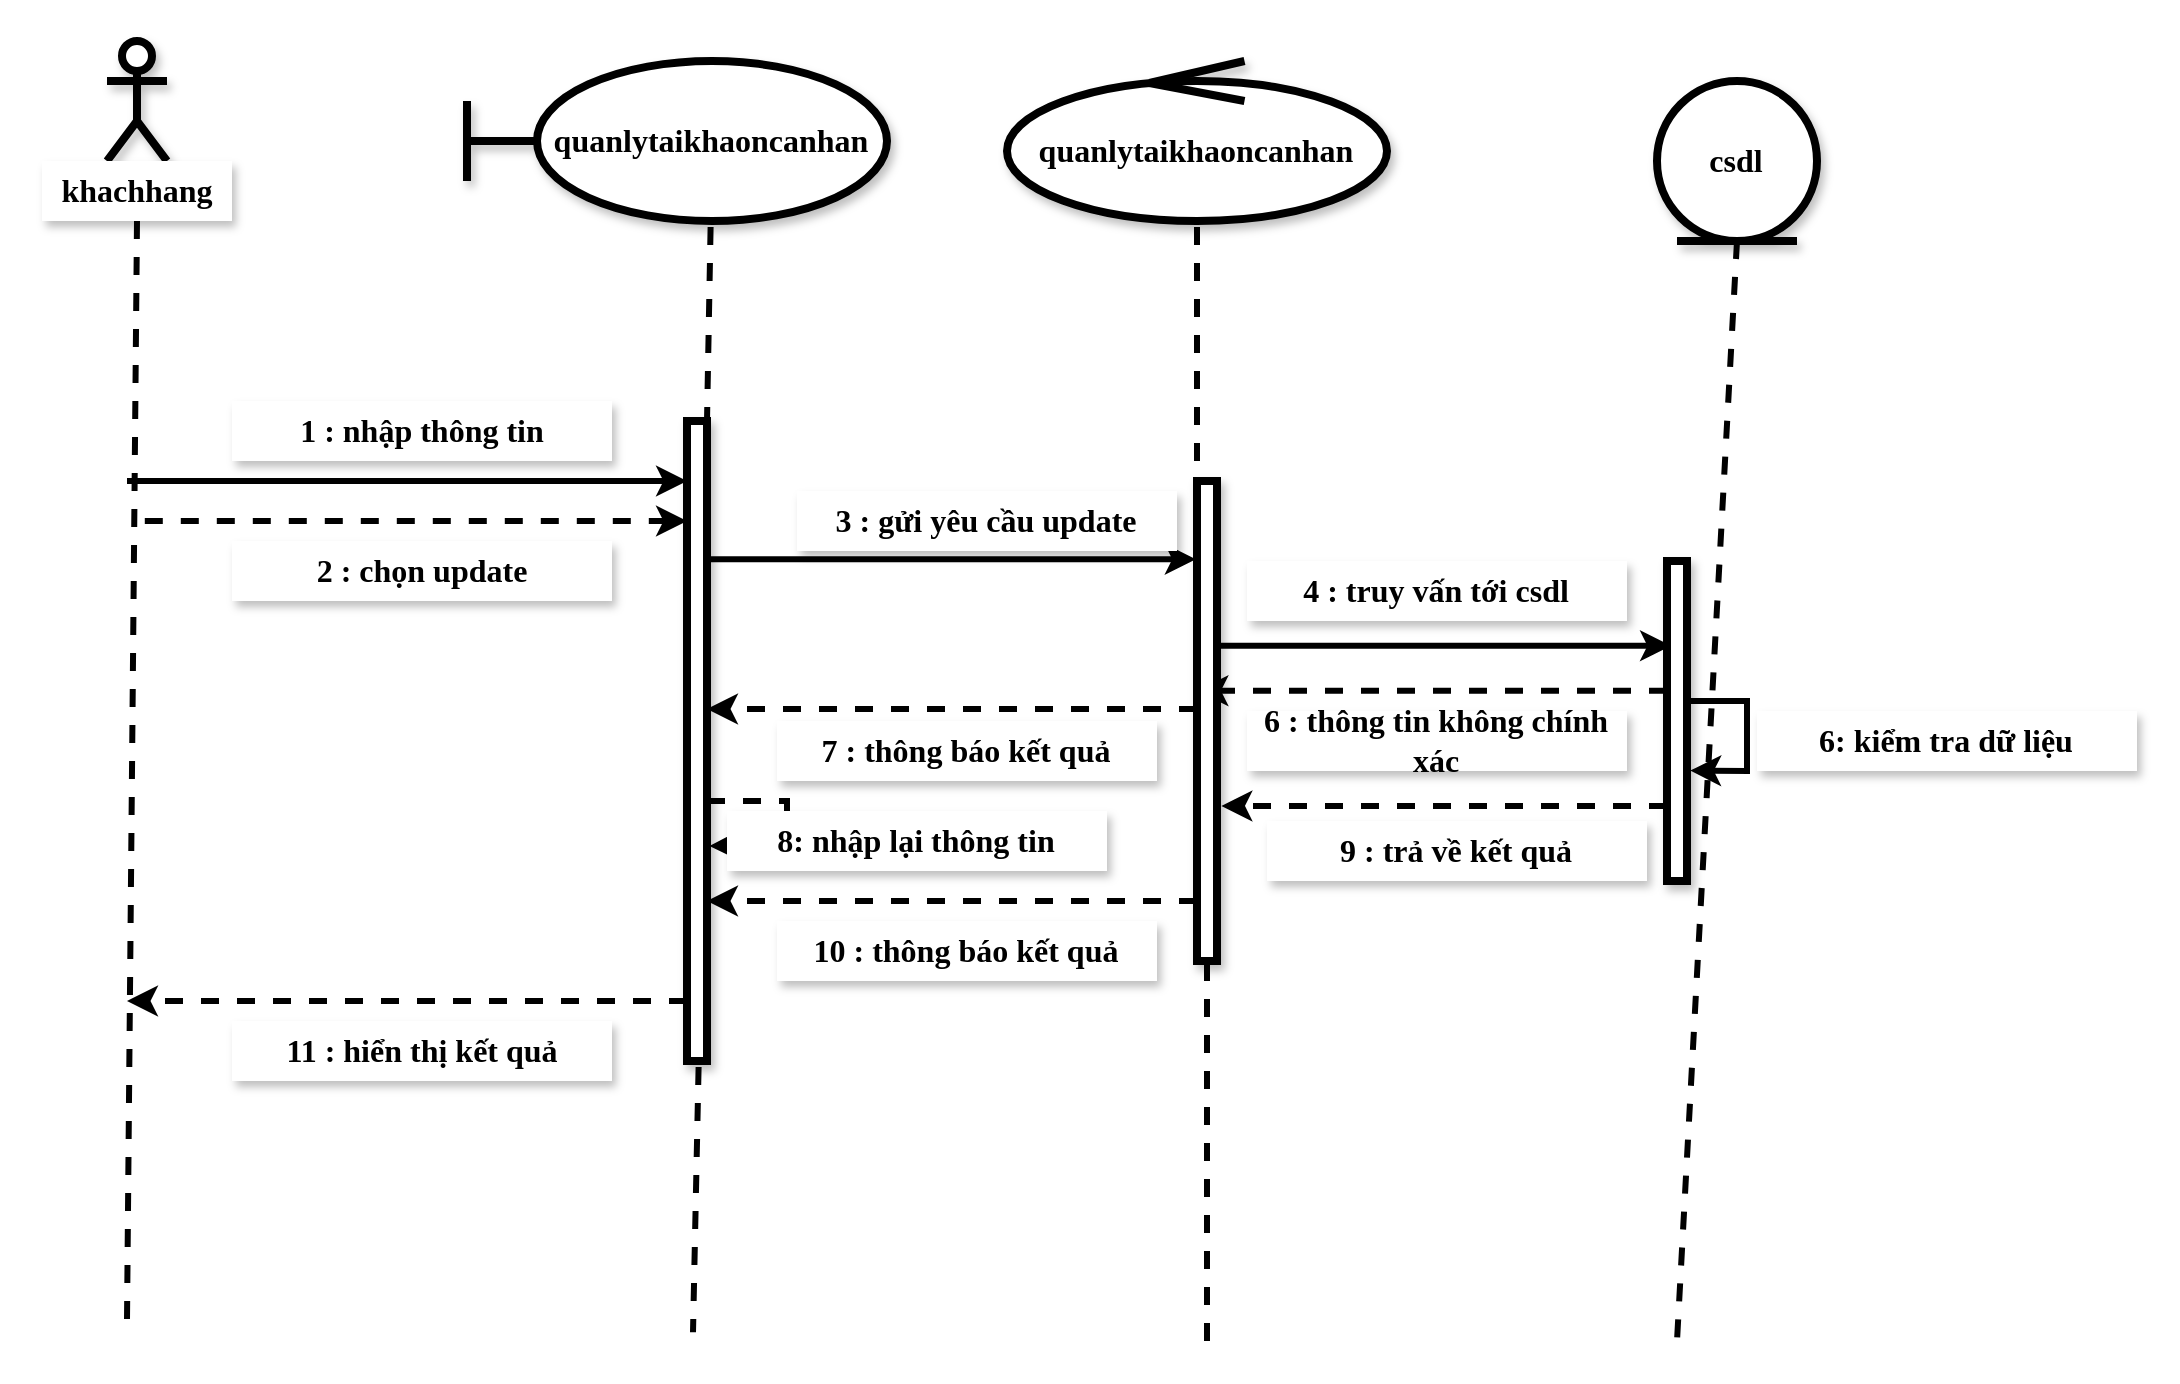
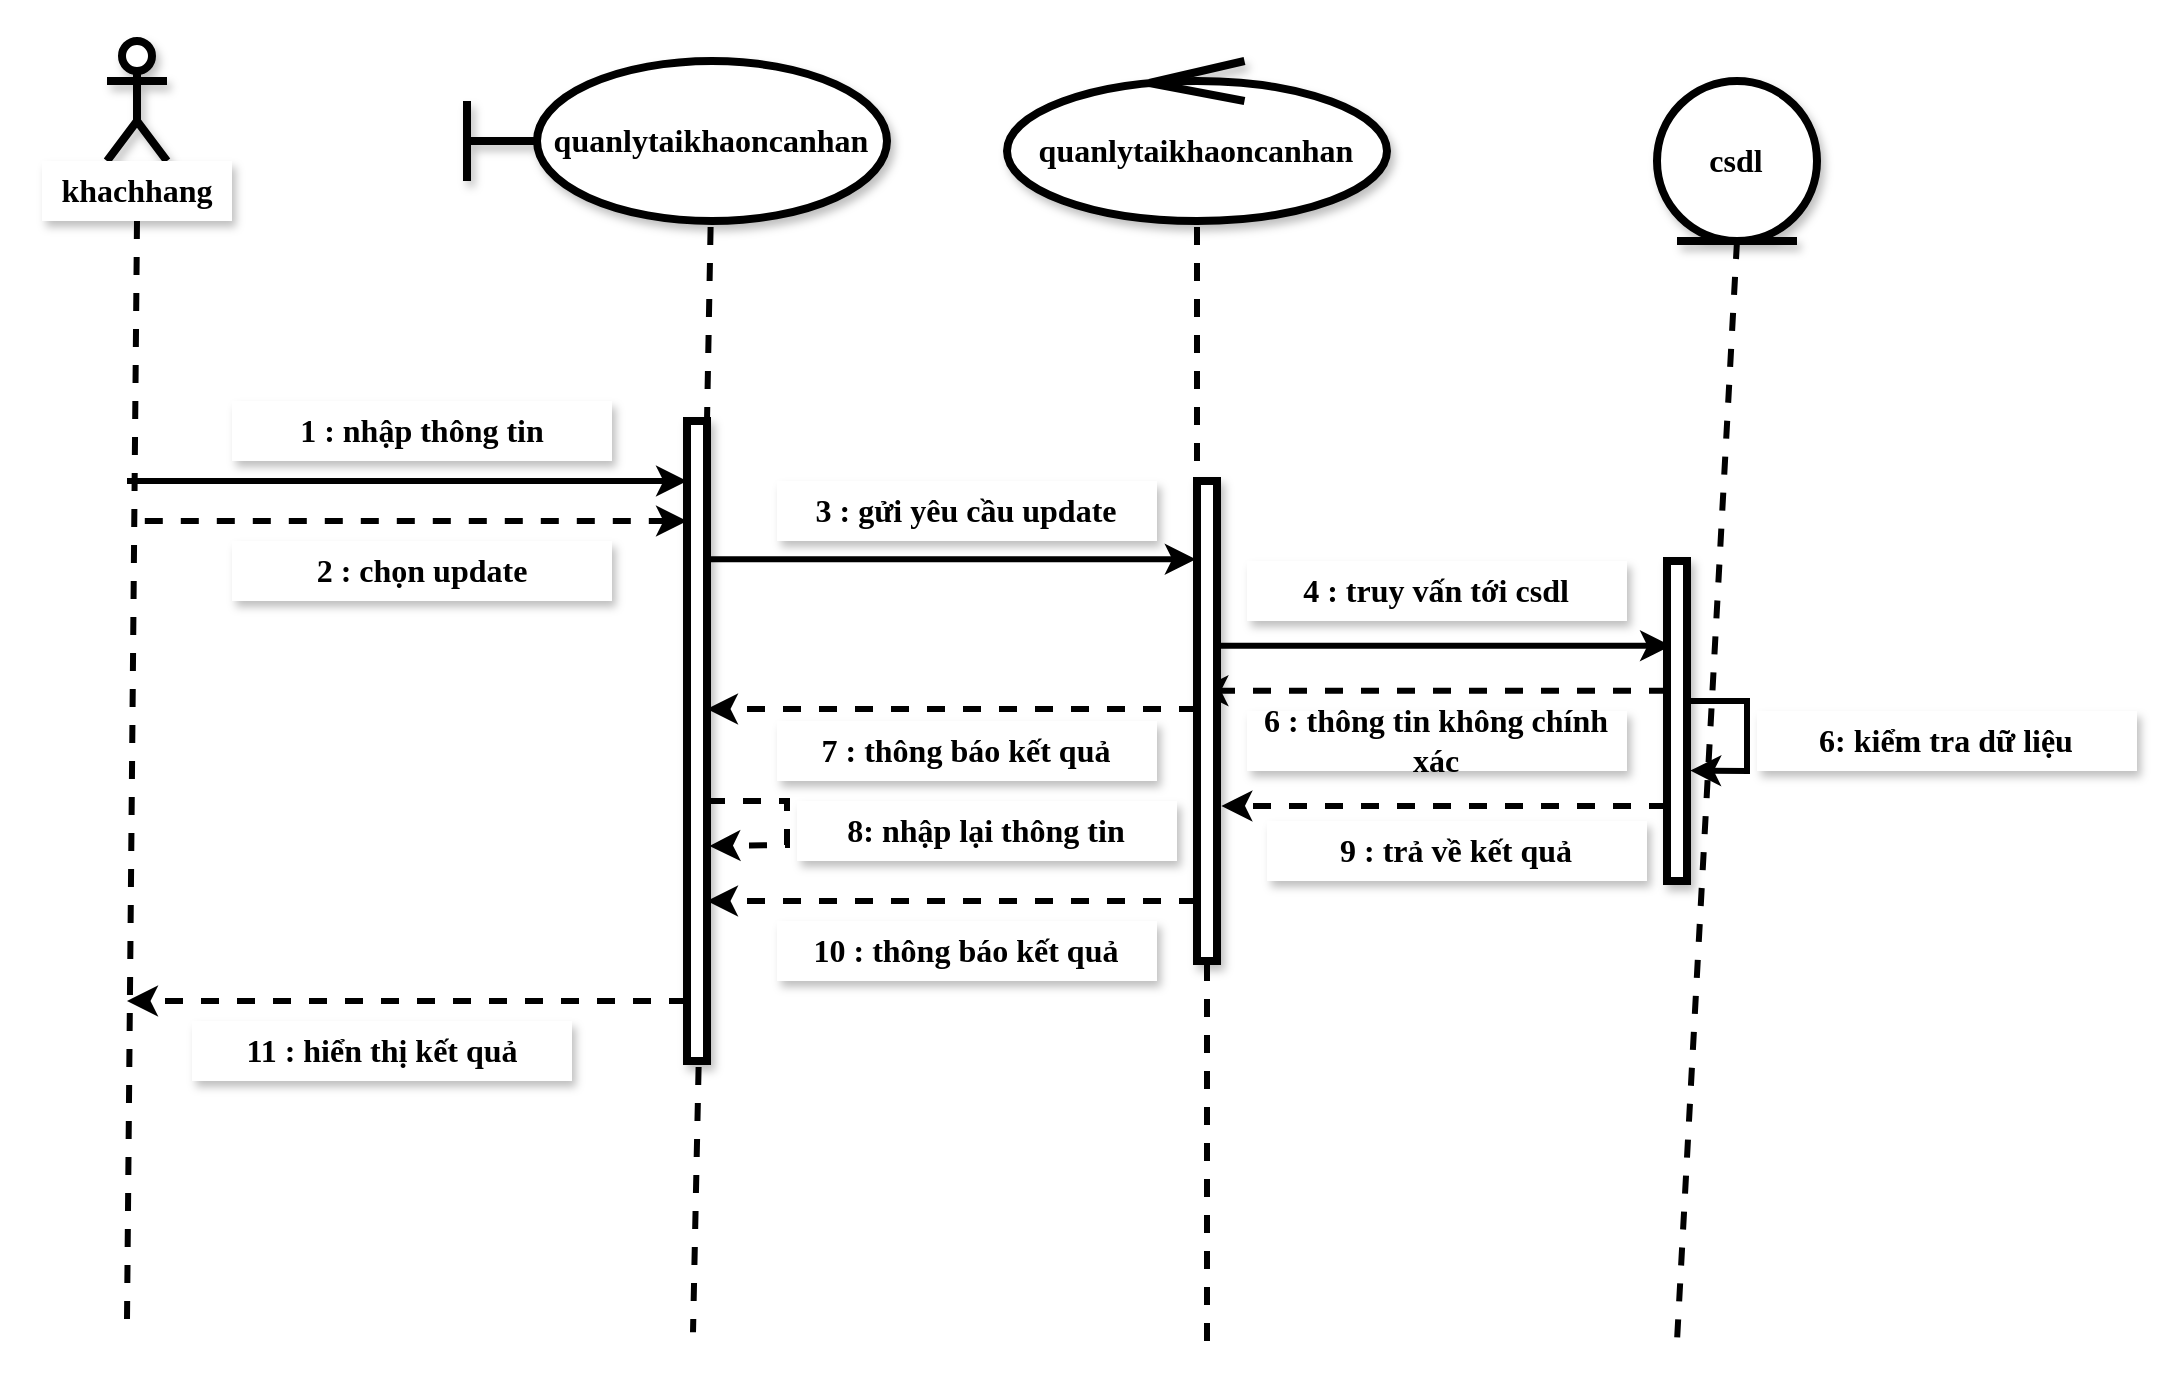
node "3 : gửi yêu cầu update": moved (987, 521) -> (967, 511)
node "8: nhập lại thông tin": moved (917, 841) -> (987, 831)
node "11 : hiển thị kết quả": moved (422, 1051) -> (382, 1051)
